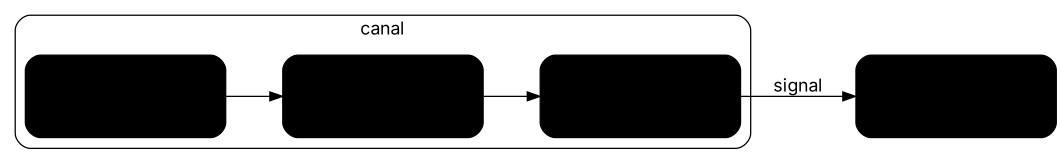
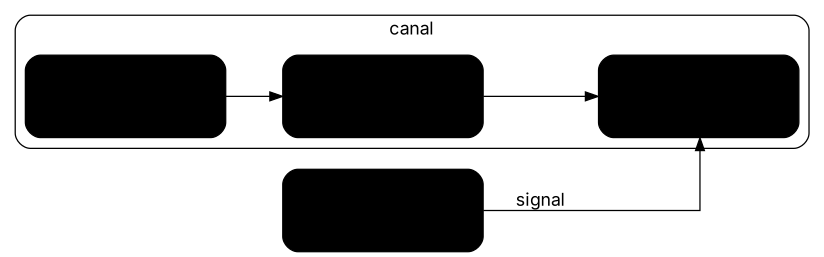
edge "Stockage (optionnel)" -> "canal": reversed
